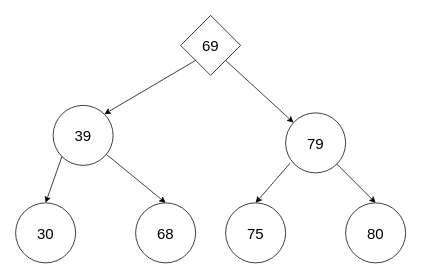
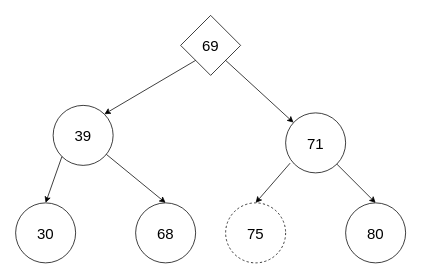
node "79": label "79" -> "71"
node "75": style solid -> dashed
